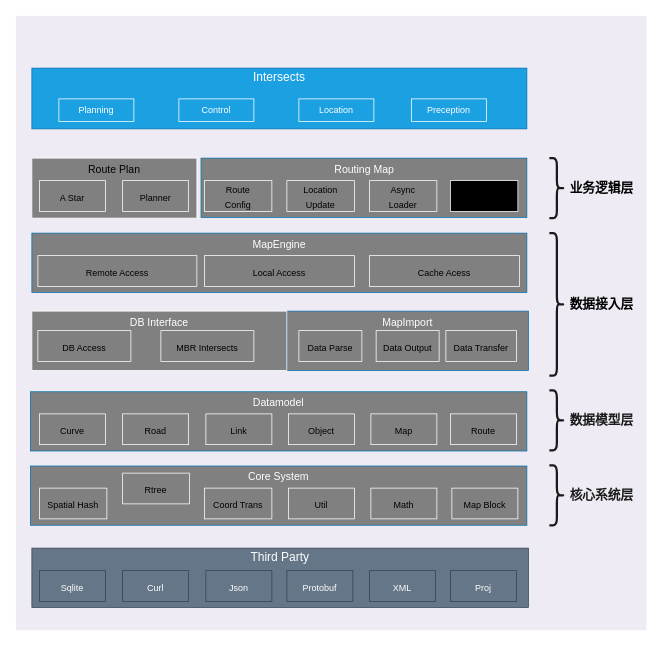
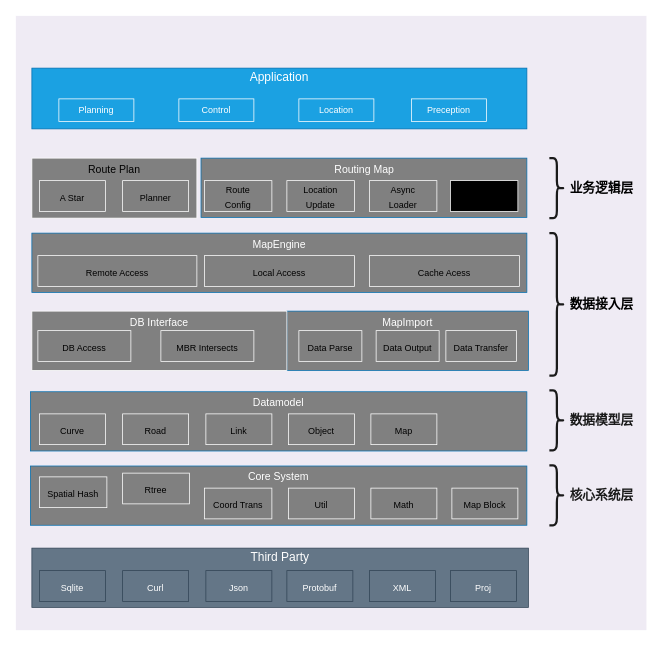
node "Intersects": label "Intersects" -> "Application"
node "Route": removed
node "Spatial Hash": moved (73, 503) -> (73, 492)
